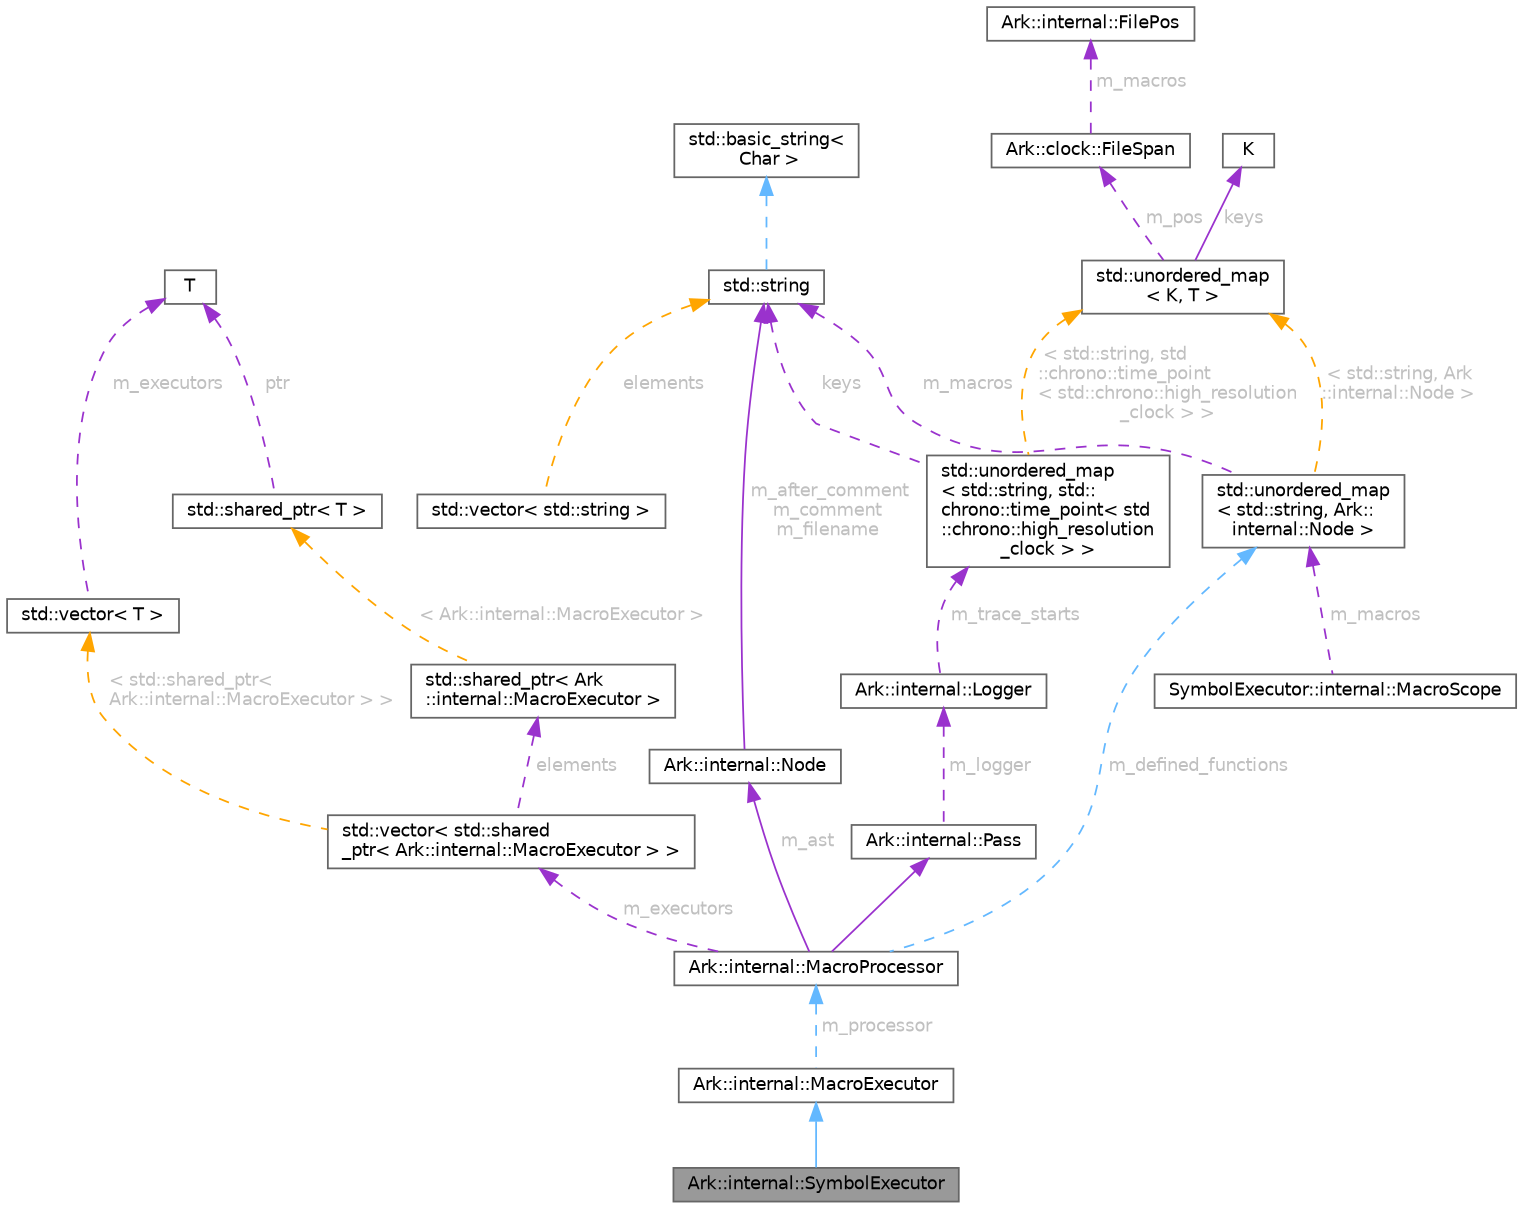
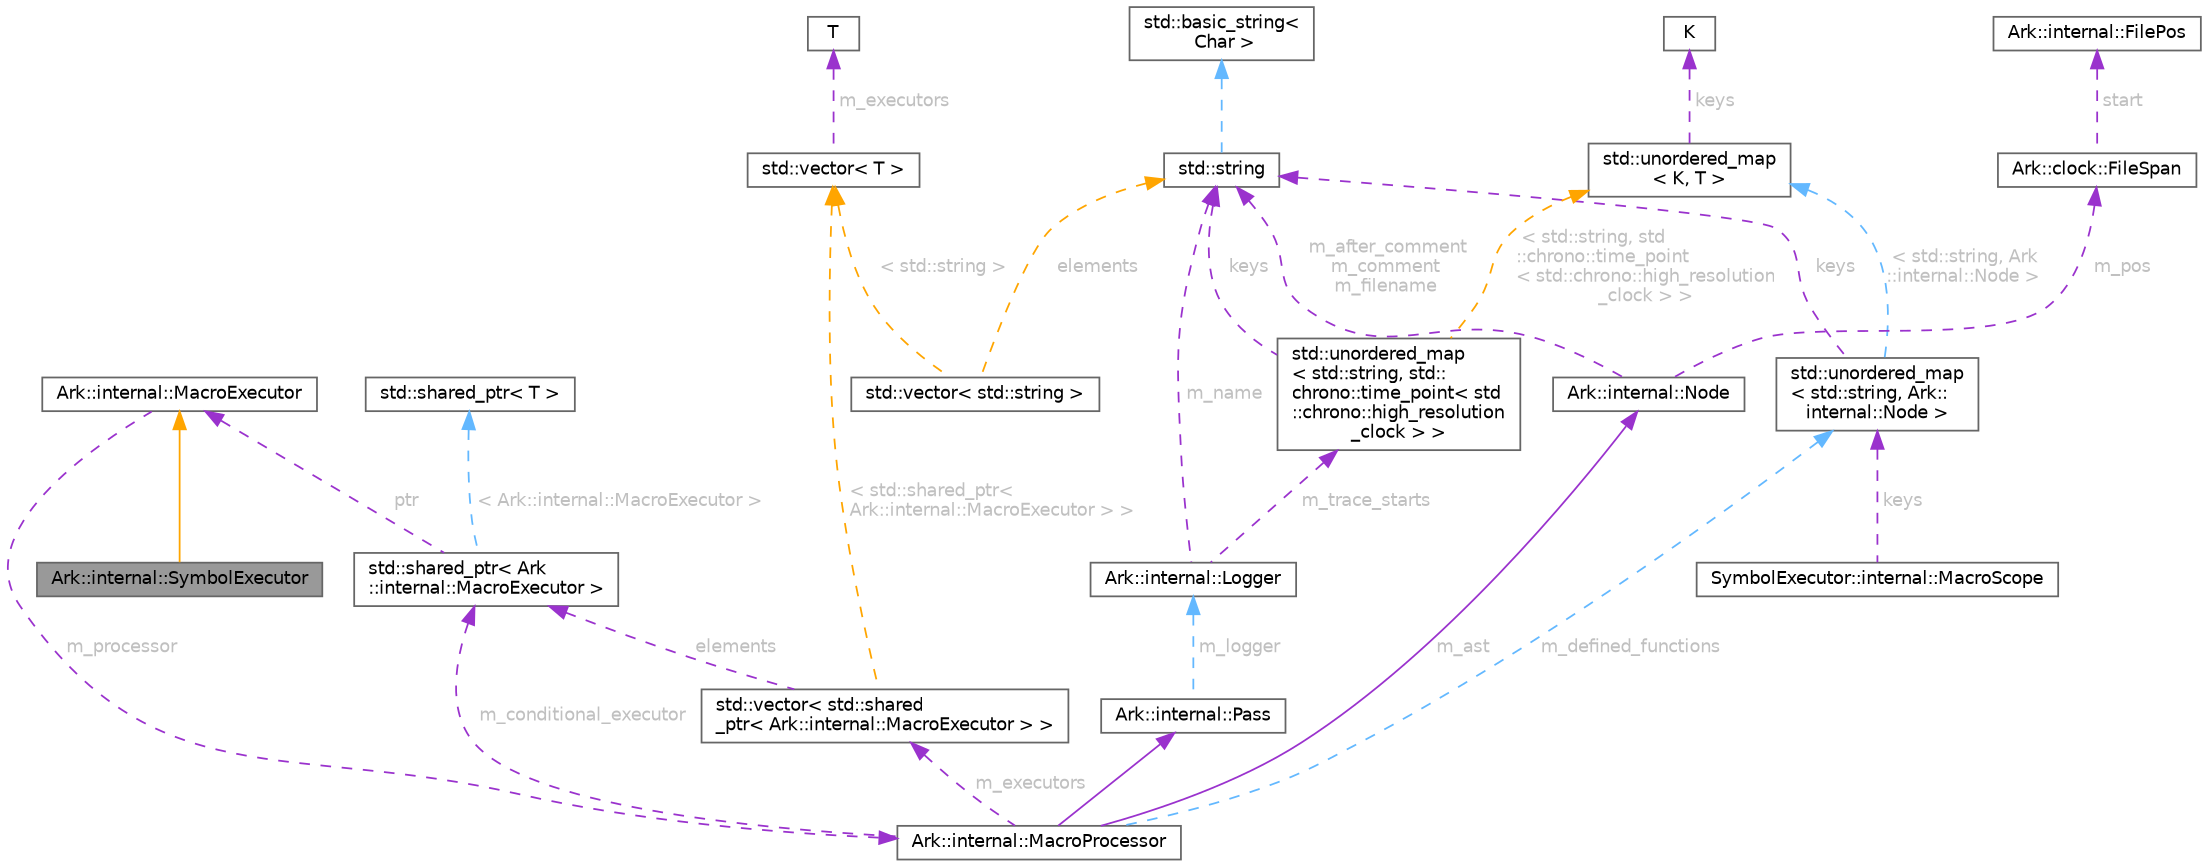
edge "Ark::clock::FileSpan" -> "Ark::internal::FilePos": label " m_macros" -> " start"
edge "std::unordered_map < K, T >" -> "Ark::clock::FileSpan": now "Ark::internal::Node" -> "Ark::clock::FileSpan"
edge "std::unordered_map < K, T >" -> "K": style solid -> dashed
edge "std::vector< std::string >" -> "std::vector< T >": added, label "< std::string >"
edge "Ark::internal::Logger" -> "std::string": added, label "m_name"
edge "std::unordered_map < std::string, Ark:: internal::Node >" -> "std::string": label " m_macros" -> " keys"
edge "std::unordered_map < std::string, Ark:: internal::Node >" -> "std::unordered_map < K, T >": color orange -> steelblue1
edge "std::shared_ptr< T >" -> "T": removed, label "ptr"
edge "std::shared_ptr< Ark ::internal::MacroExecutor >" -> "Ark::internal::MacroExecutor": added, label "ptr"
edge "Ark::internal::Node" -> "std::string": style solid -> dashed
edge "std::shared_ptr< Ark ::internal::MacroExecutor >" -> "std::shared_ptr< T >": color orange -> steelblue1
edge "SymbolExecutor::internal::MacroScope" -> "std::unordered_map < std::string, Ark:: internal::Node >": label " m_macros" -> " keys"
edge "Ark::internal::Pass" -> "Ark::internal::Logger": color darkorchid3 -> steelblue1
edge "Ark::internal::MacroProcessor" -> "std::shared_ptr< Ark ::internal::MacroExecutor >": added, label "m_conditional_executor"
edge "Ark::internal::MacroExecutor" -> "Ark::internal::MacroProcessor": color steelblue1 -> darkorchid3
edge "Ark::internal::SymbolExecutor" -> "Ark::internal::MacroExecutor": color steelblue1 -> orange
